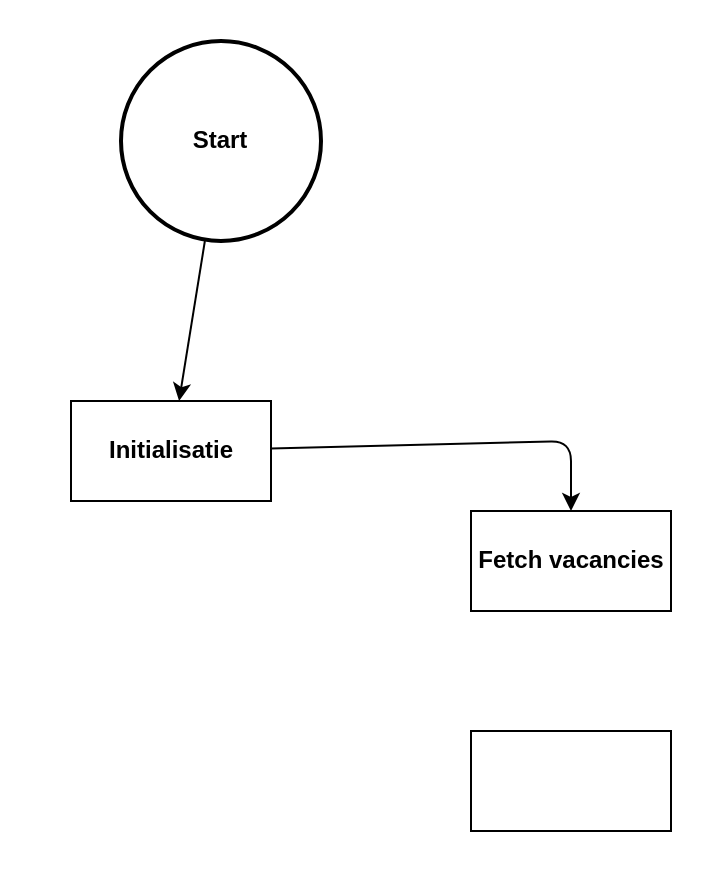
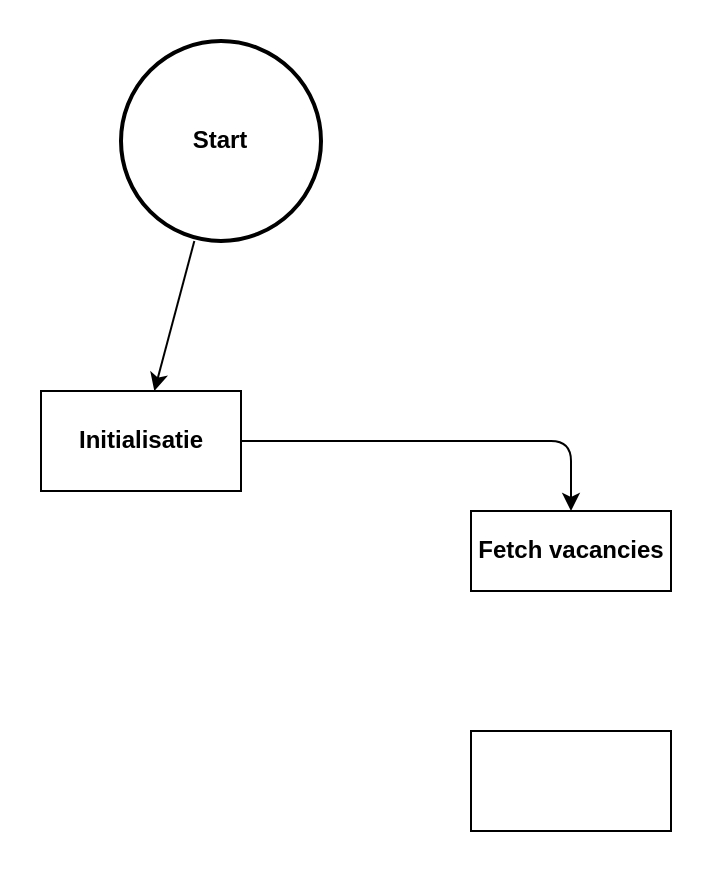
node "Initialisatie": moved (171, 451) -> (141, 441)
node "Fetch vacancies": size 200x100 -> 200x80
